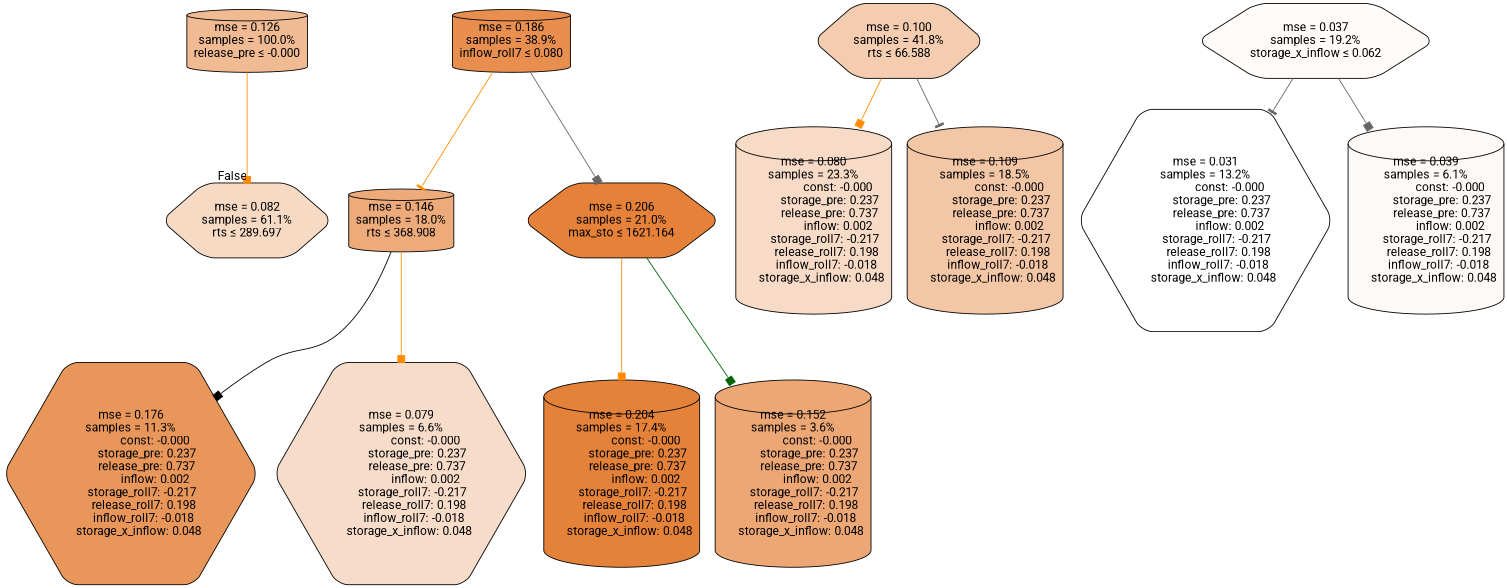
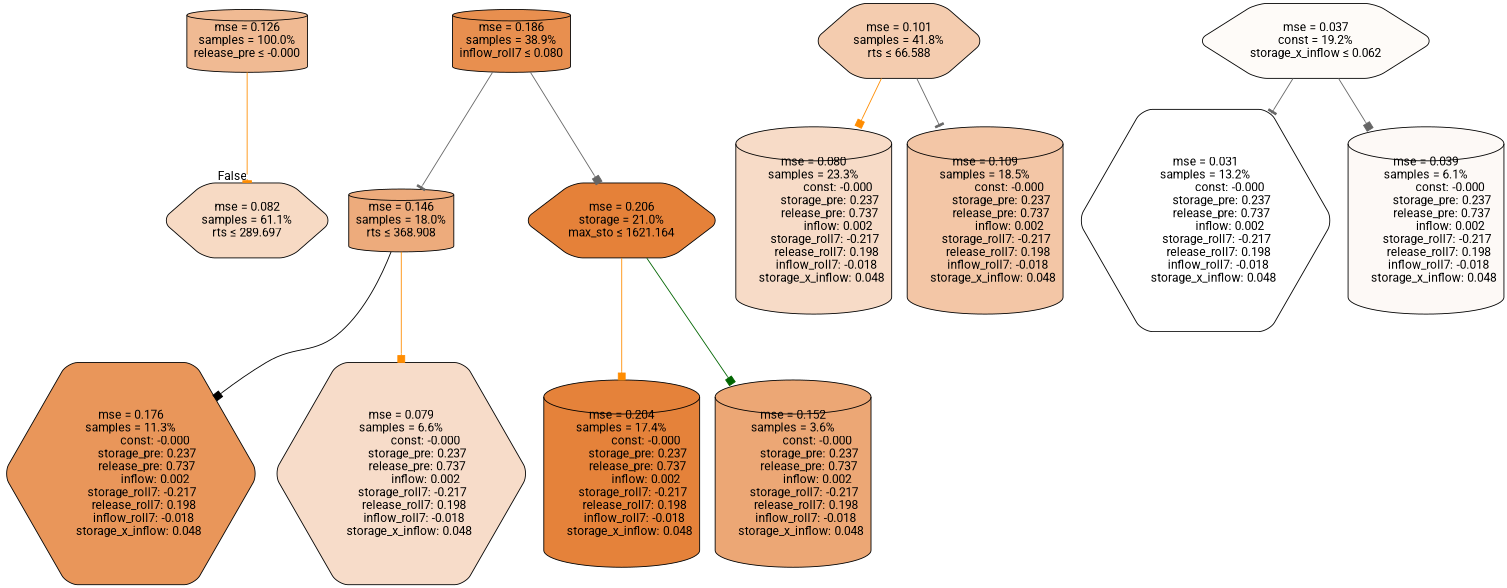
node "mse = 0.100 samples = 41.8% rts ≤ 66.588": label "mse = 0.100 samples = 41.8% rts ≤ 66.588" -> "mse = 0.101 samples = 41.8% rts ≤ 66.588"
node "mse = 0.037 samples = 19.2% storage_x_inflow ≤ 0.062": label "mse = 0.037 samples = 19.2% storage_x_inflow ≤ 0.062" -> "mse = 0.037 const = 19.2% storage_x_inflow ≤ 0.062"
edge "mse = 0.126 samples = 100.0% release_pre ≤ -0.000" -> "mse = 0.082 samples = 61.1% rts ≤ 289.697": arrowhead box -> tee
edge "mse = 0.186 samples = 38.9% inflow_roll7 ≤ 0.080" -> "mse = 0.146 samples = 18.0% rts ≤ 368.908": color darkorange -> gray40
node "mse = 0.206 samples = 21.0% max_sto ≤ 1621.164": label "mse = 0.206 samples = 21.0% max_sto ≤ 1621.164" -> "mse = 0.206 storage = 21.0% max_sto ≤ 1621.164"
